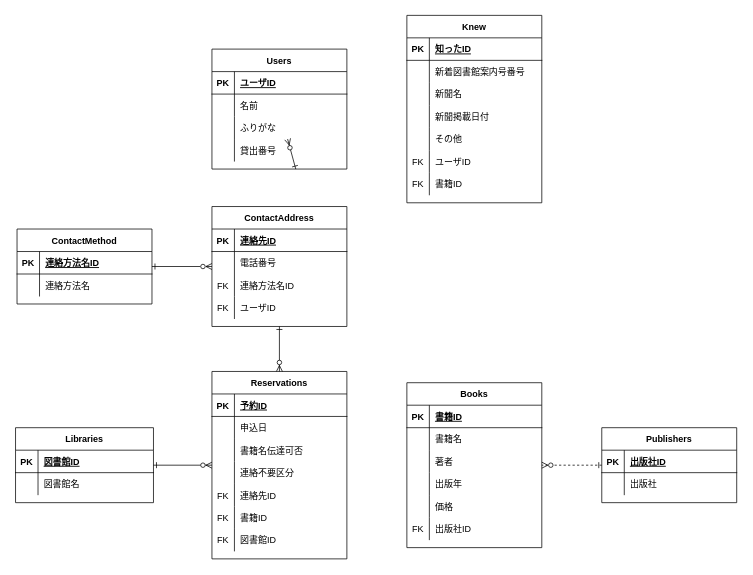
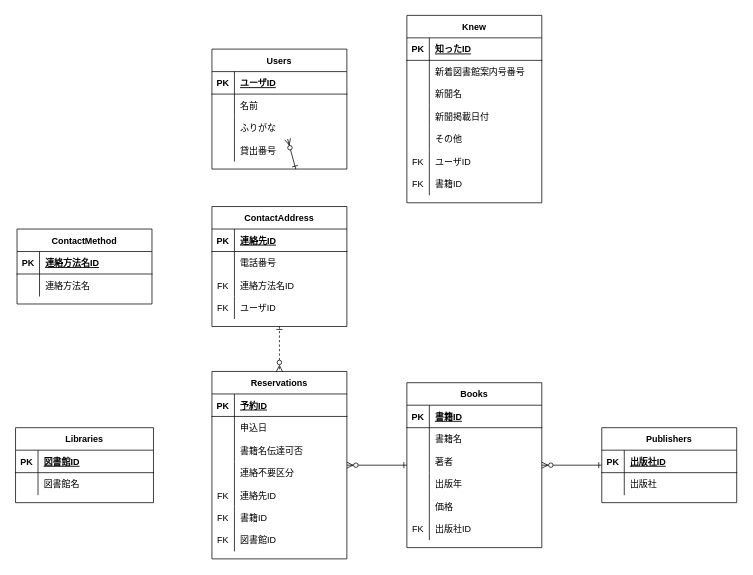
edge "ContactMethod" -- "ContactAddress": removed
edge "ContactAddress" -- "Reservations": style solid -> dashed
edge "Libraries" -- "Reservations": removed
edge "Reservations" -- "Books": added
edge "Books" -- "Publishers": style dashed -> solid
